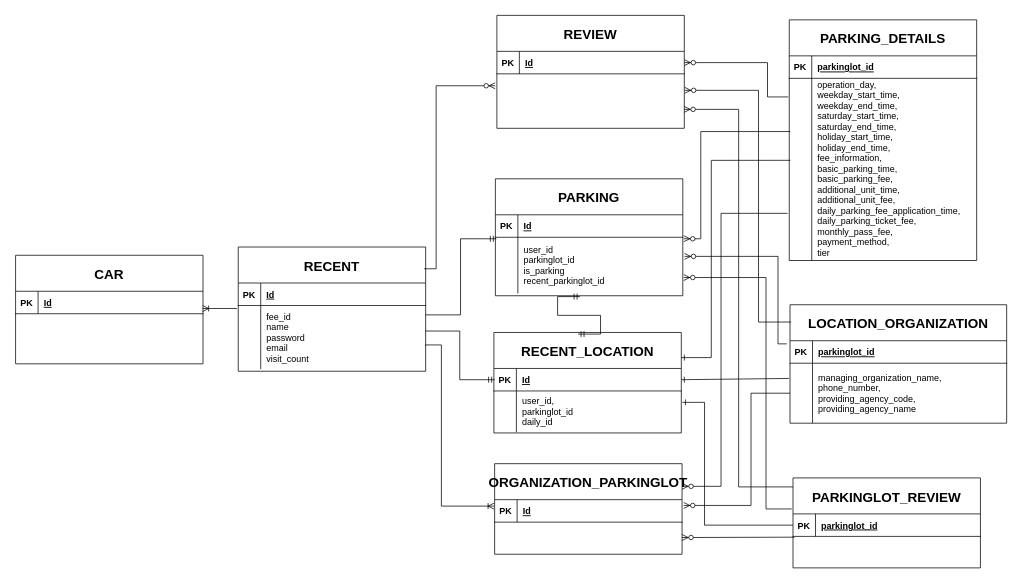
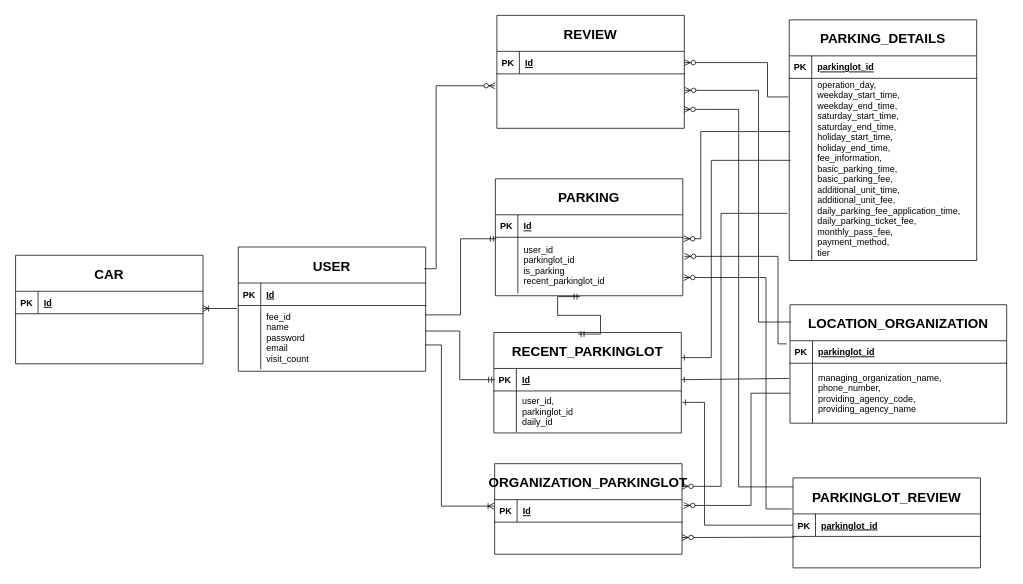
node "RECENT": label "RECENT" -> "USER"
node "RECENT_LOCATION": label "RECENT_LOCATION" -> "RECENT_PARKINGLOT"
